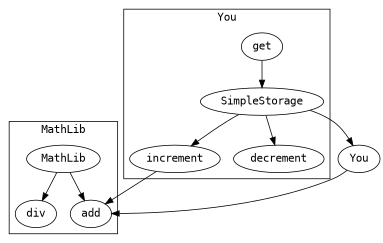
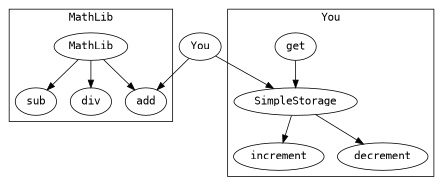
node "sub": added
edge "SimpleStorage" -> "You": reversed
edge "increment" -> "add": removed
